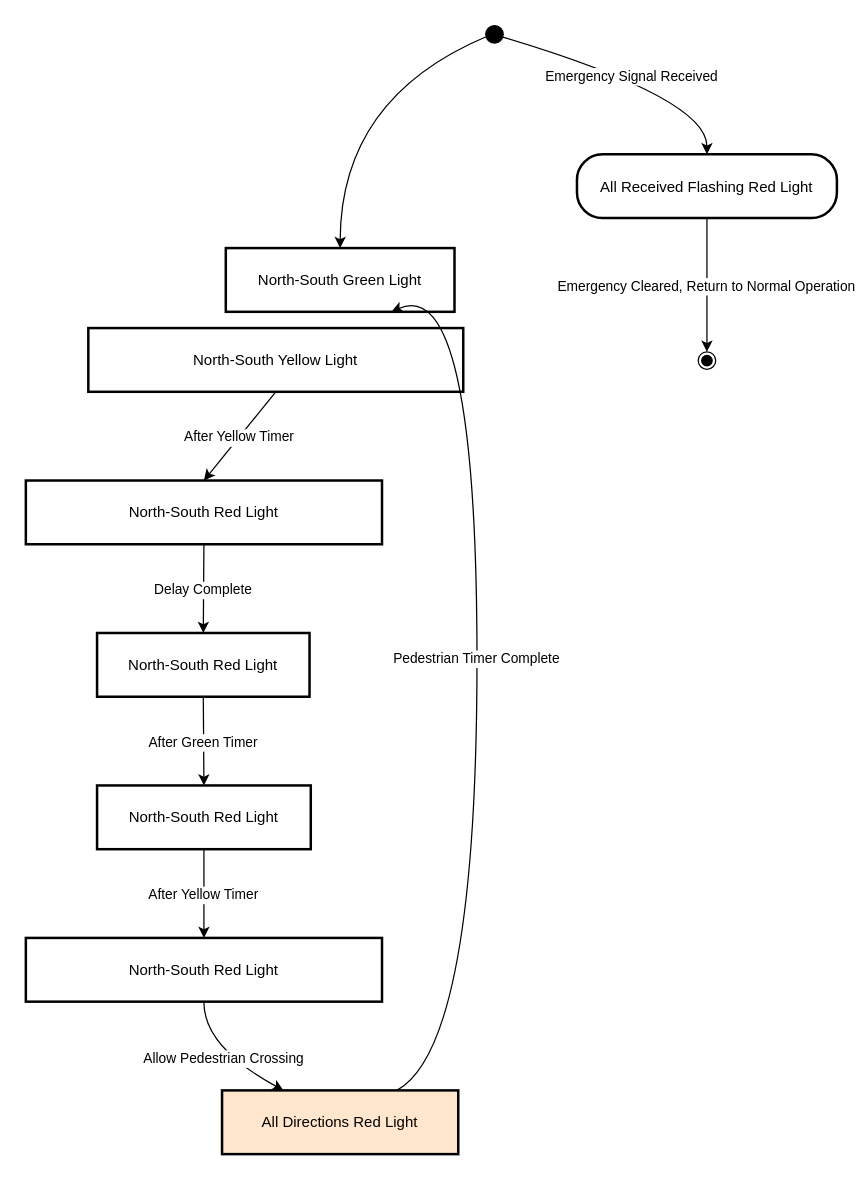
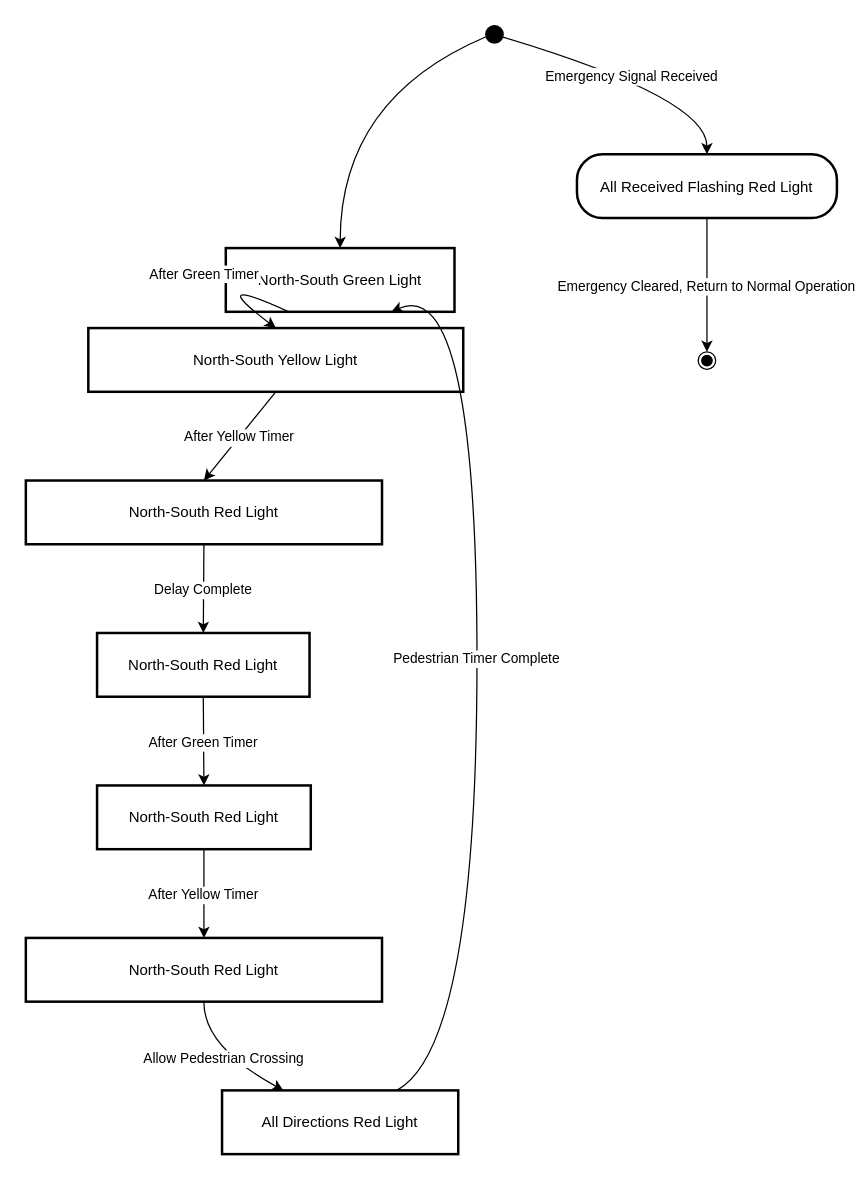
edge "North-South Green Light" -> "North-South Yellow Light": added, label "After Green Timer"
node "All Directions Red Light": fillcolor #ffe6cc -> #ffffff
